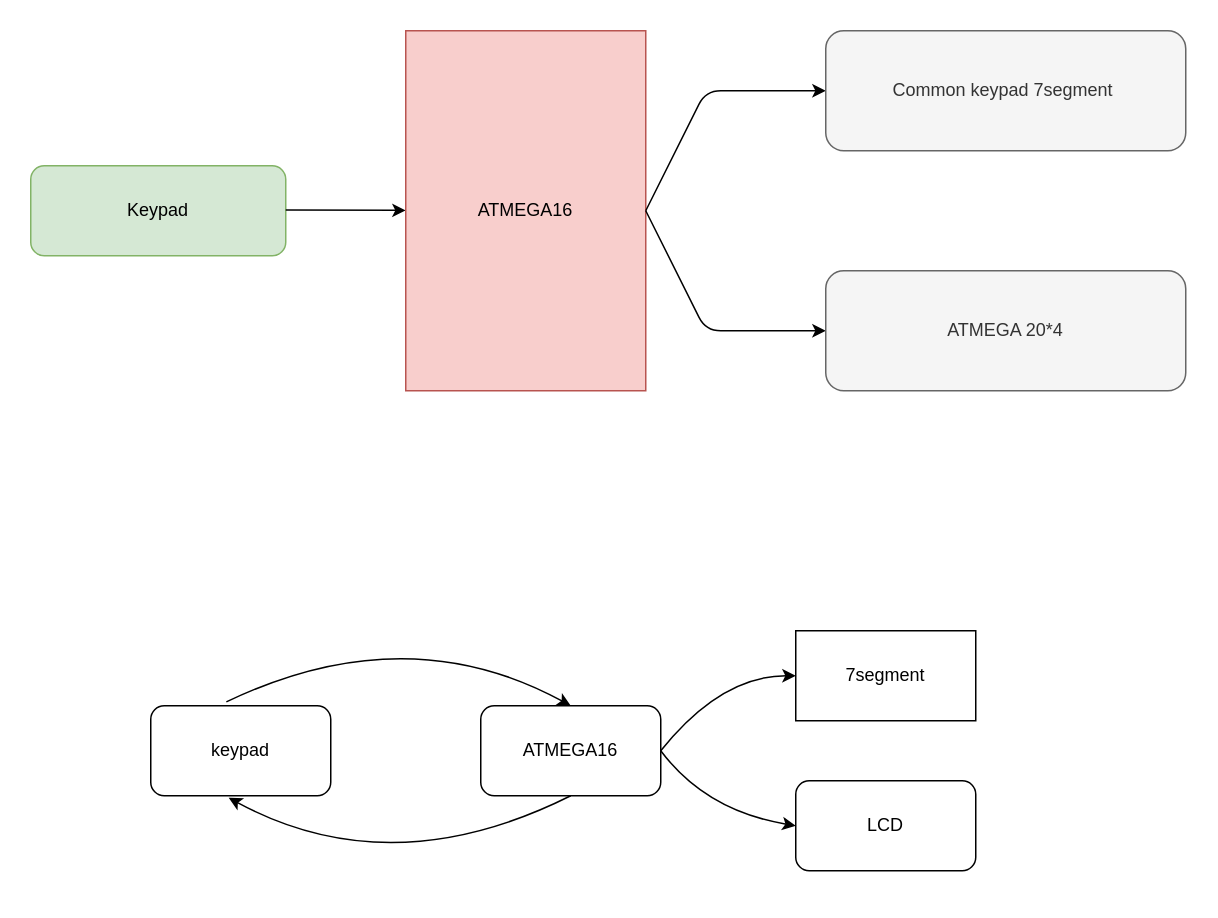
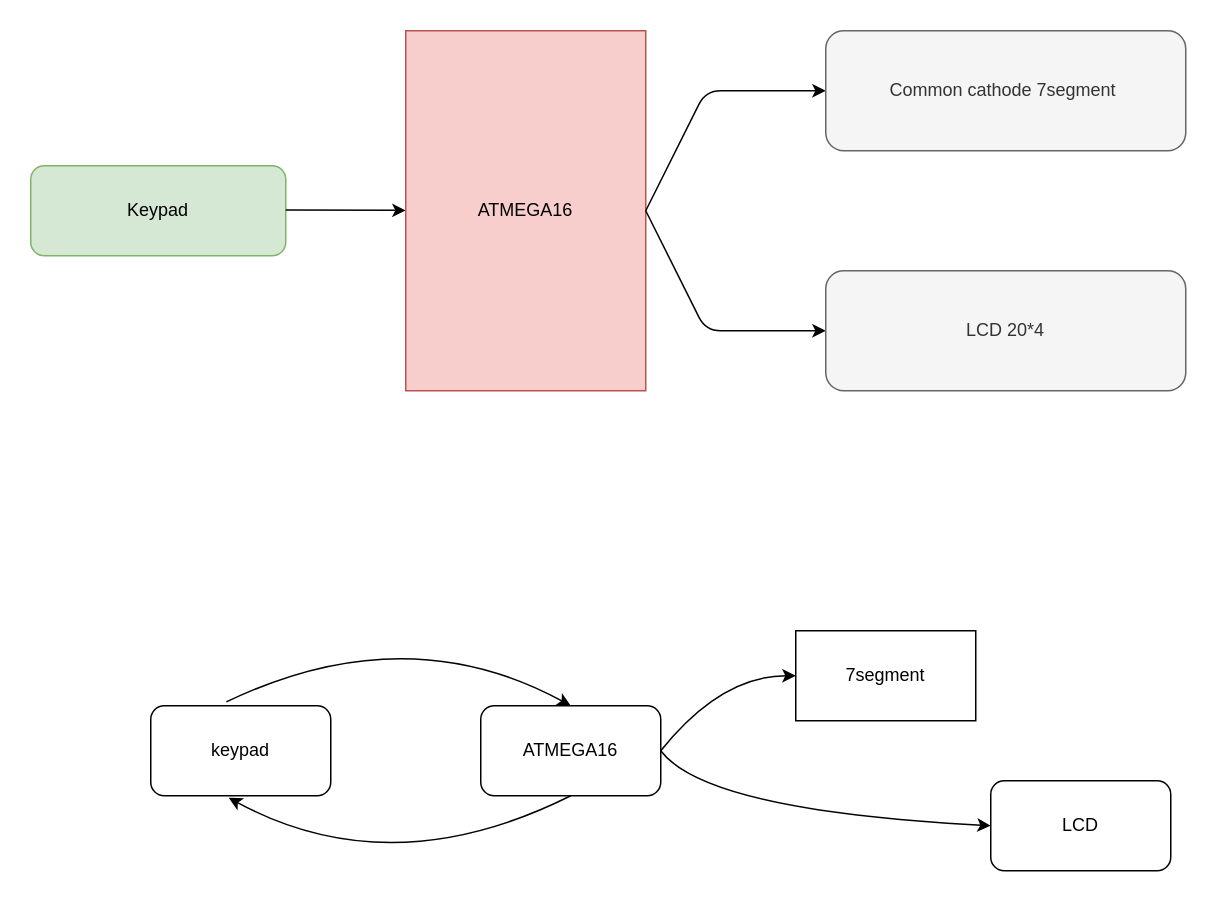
node "Common keypad 7segment": label "Common keypad 7segment" -> "Common cathode 7segment"
node "ATMEGA 20*4": label "ATMEGA 20*4" -> "LCD 20*4"
node "LCD": moved (886, 826) -> (1081, 826)
